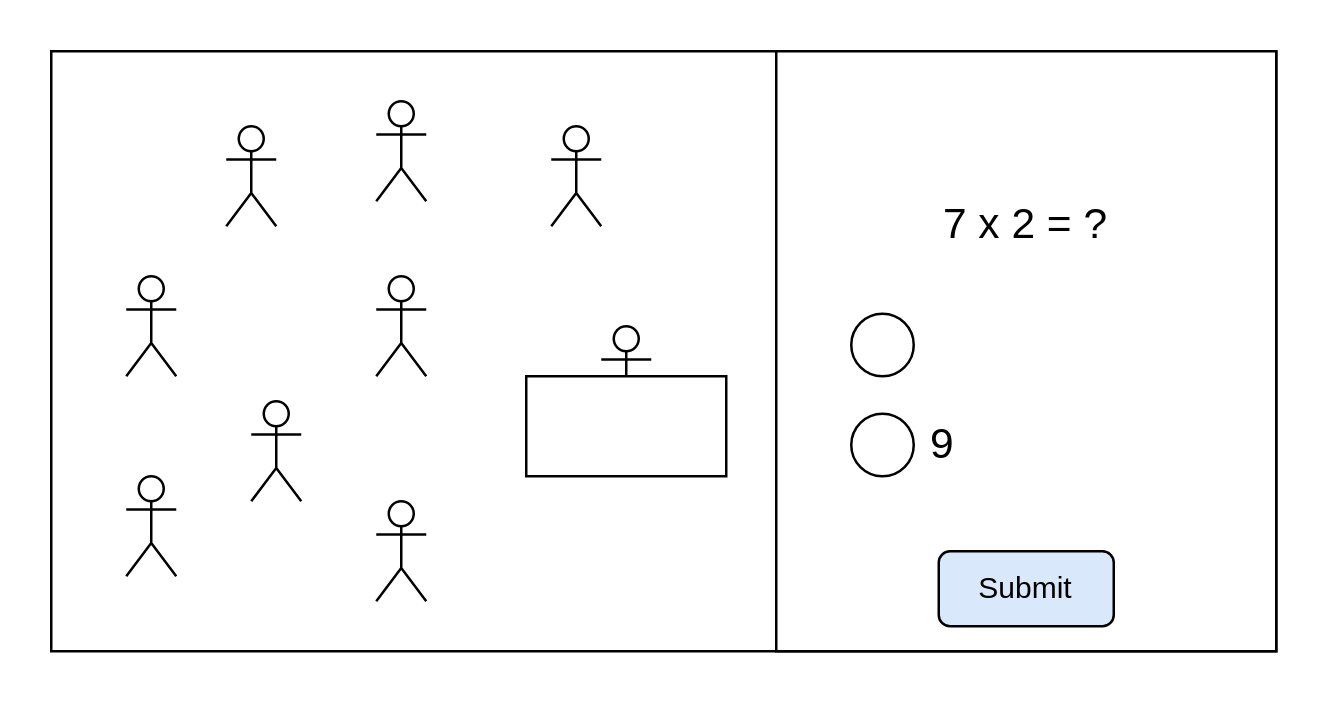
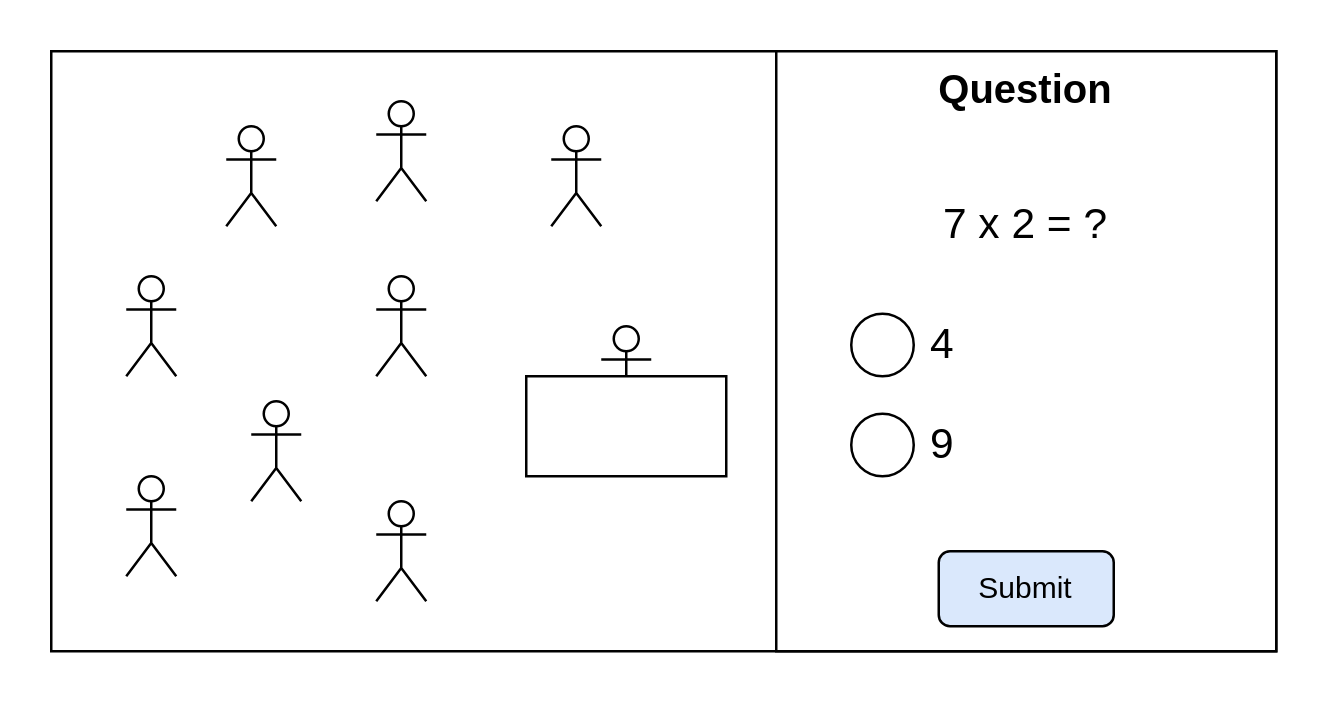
node "Question": added
node "4": added
